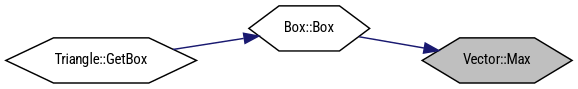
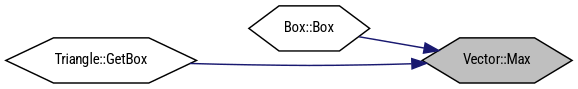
edge "Triangle::GetBox" -> "Box::Box": now "Triangle::GetBox" -> "Vector::Max"
